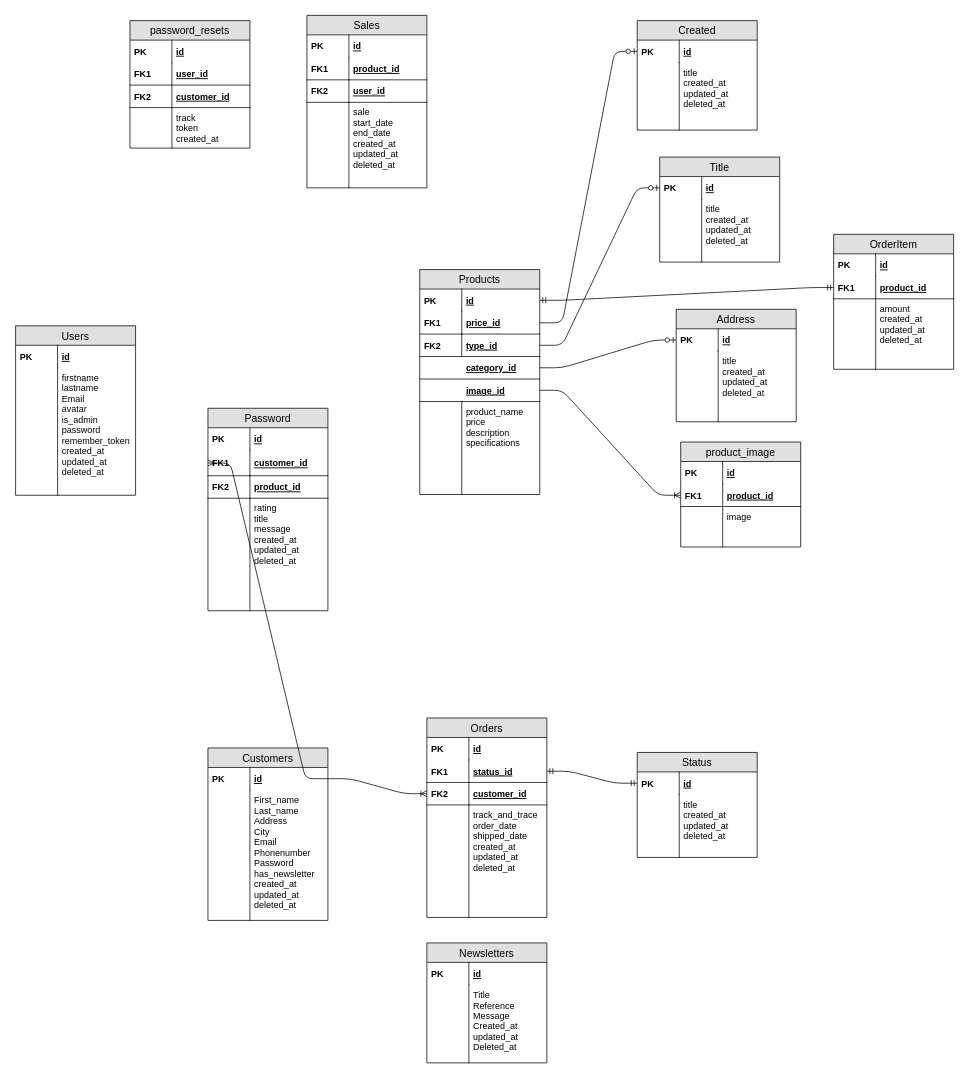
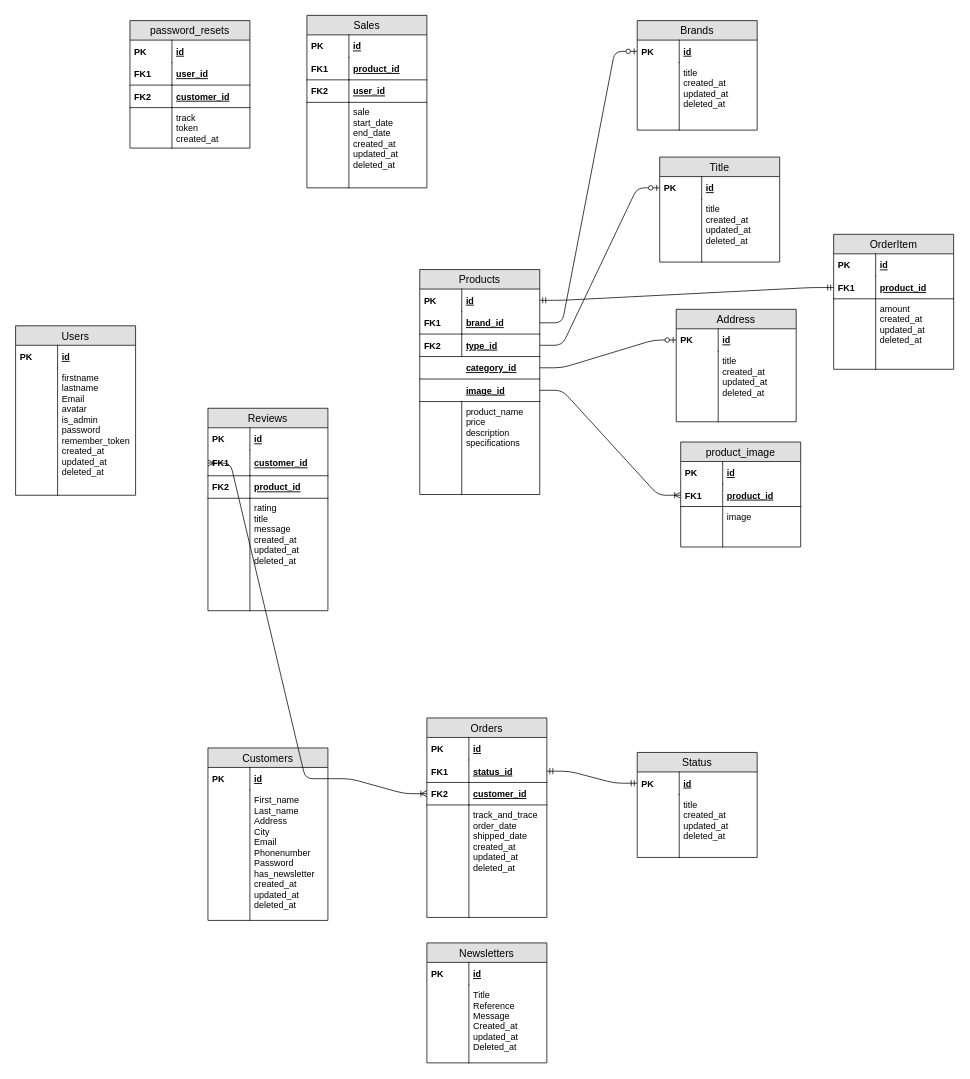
node "Created": label "Created" -> "Brands"
node "price_id": label "price_id" -> "brand_id"
node "Password": label "Password" -> "Reviews"
